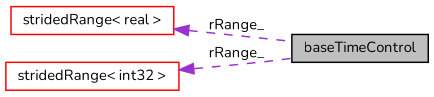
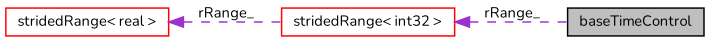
edge "baseTimeControl" -> "stridedRange< real >": now "stridedRange< int32 >" -> "stridedRange< real >"
